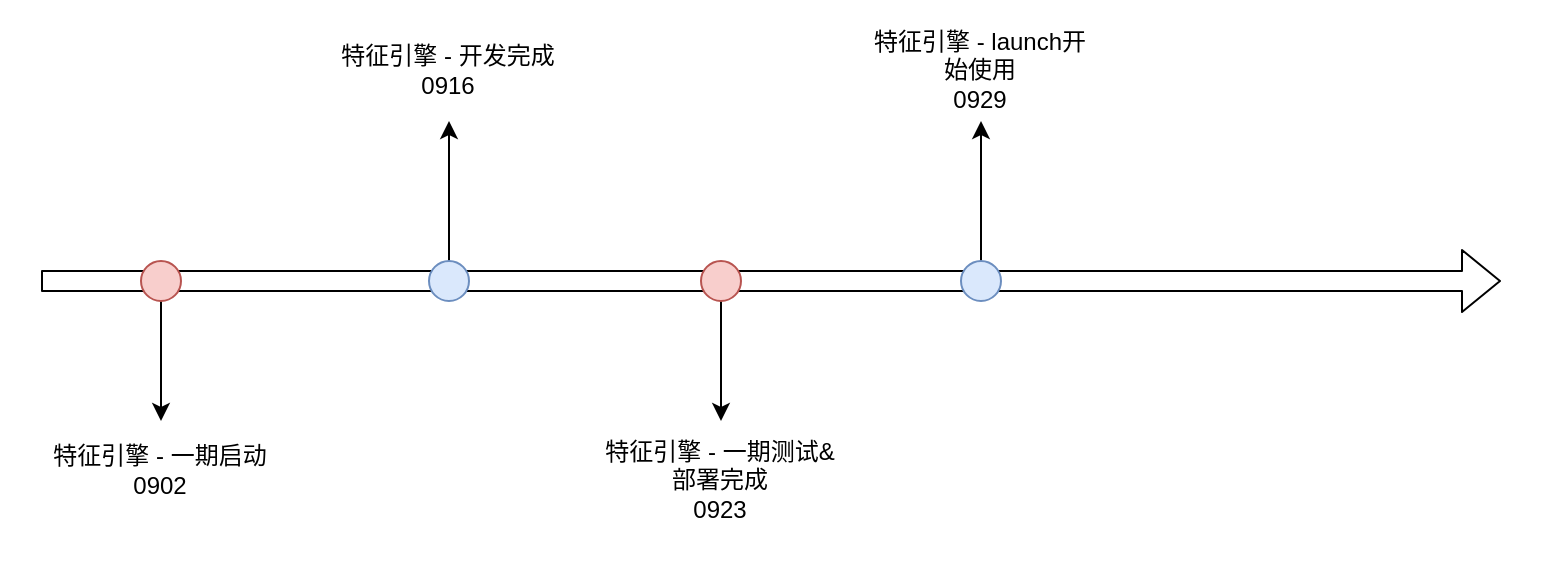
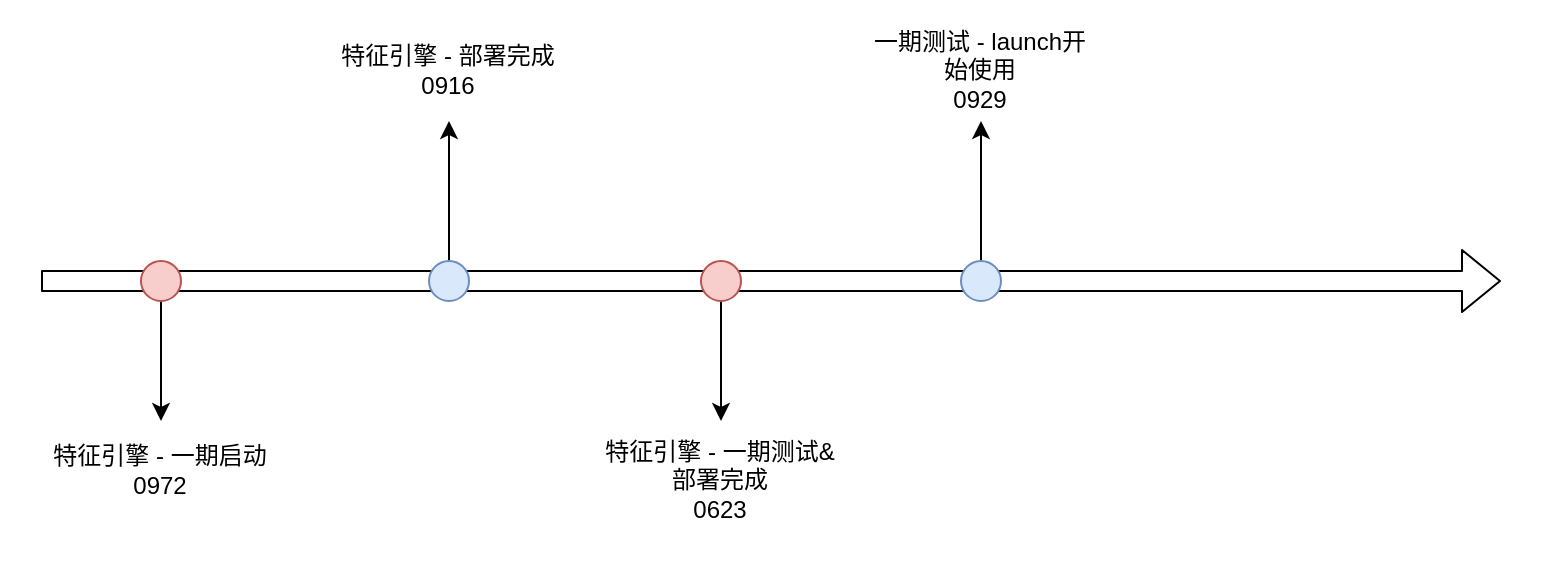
node "特征引擎 - 开发完成 0916": label "特征引擎 - 开发完成 0916" -> "特征引擎 - 部署完成 0916"
node "特征引擎 - launch开始使用 0929": label "特征引擎 - launch开始使用 0929" -> "一期测试 - launch开始使用 0929"
node "特征引擎 - 一期启动 0902": label "特征引擎 - 一期启动 0902" -> "特征引擎 - 一期启动 0972"
node "特征引擎 - 一期测试&部署完成 0923": label "特征引擎 - 一期测试&部署完成 0923" -> "特征引擎 - 一期测试&部署完成 0623"
